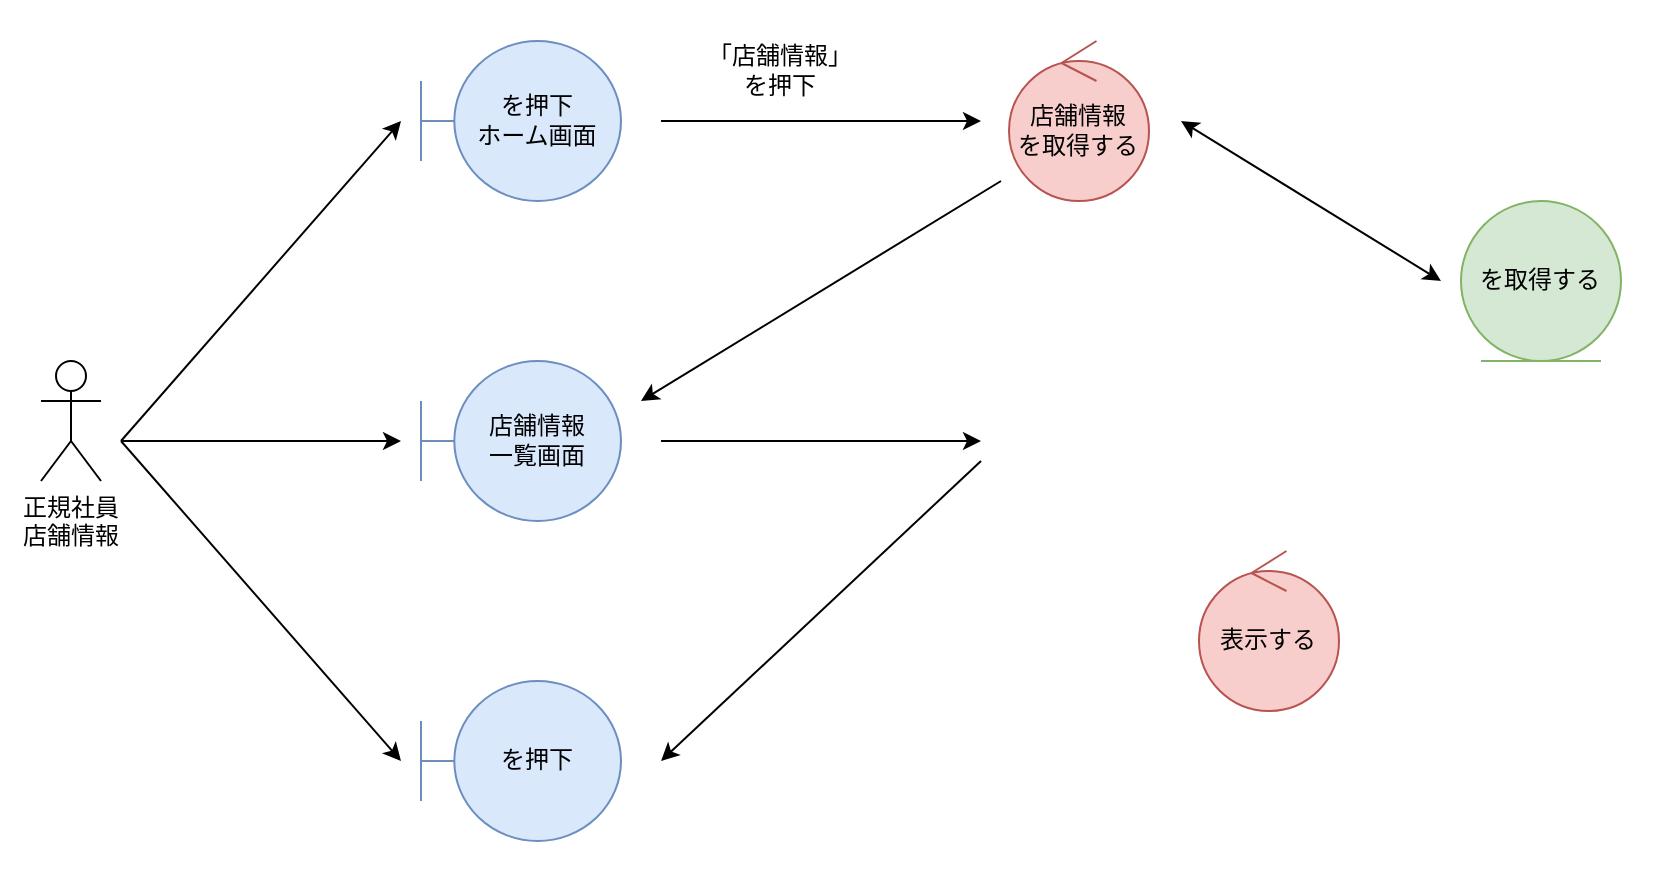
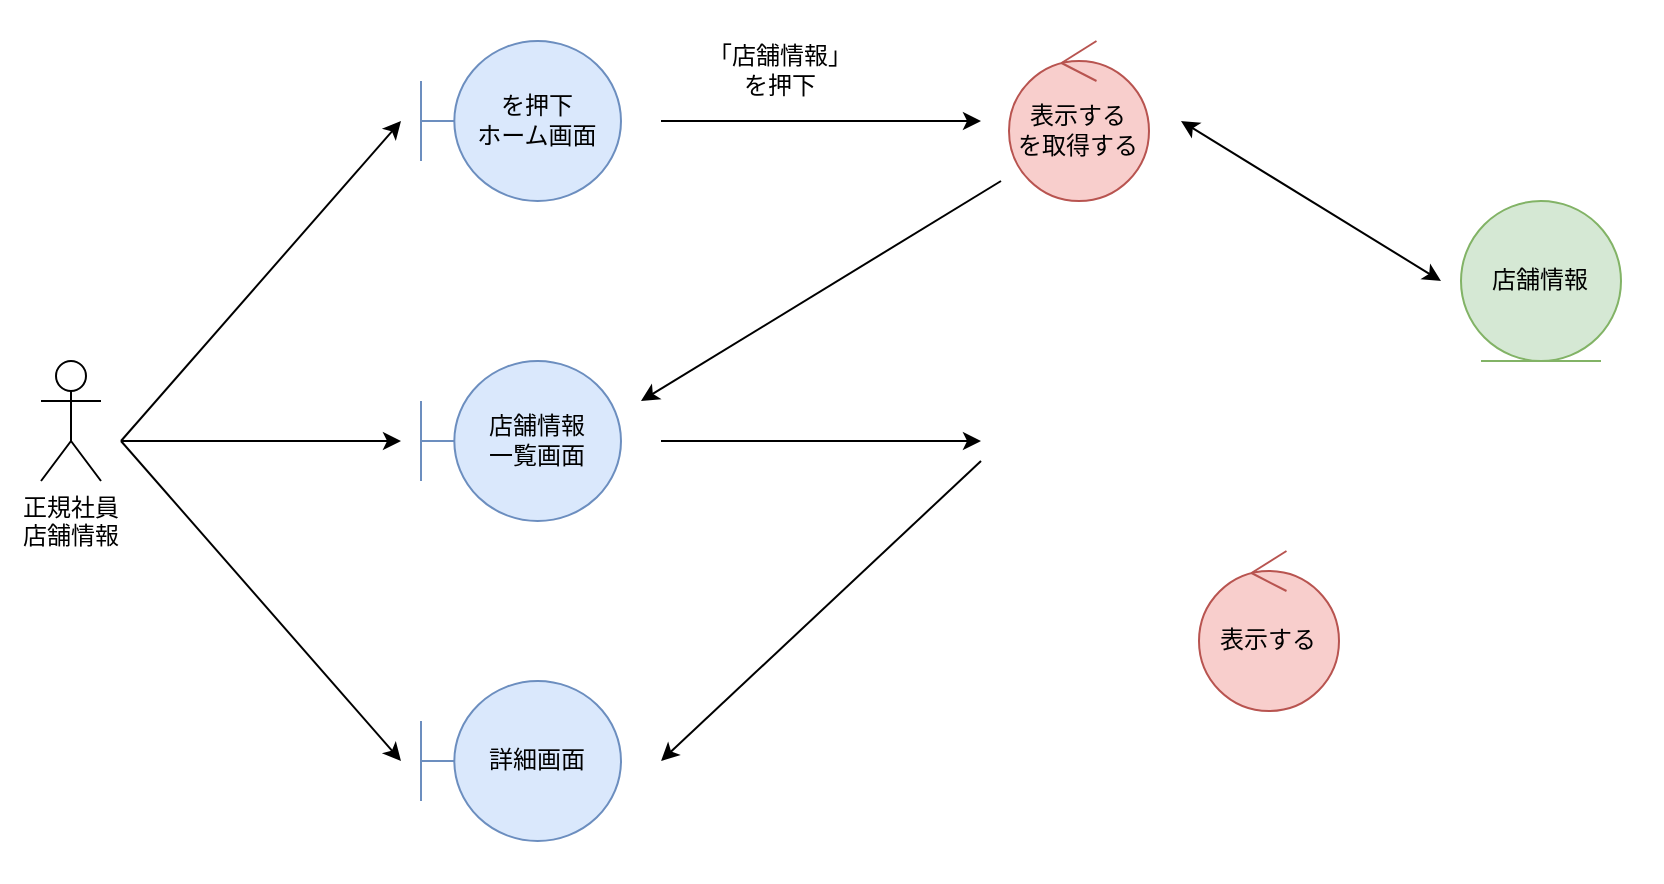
node "店舗情報 を取得する": label "店舗情報 を取得する" -> "表示する を取得する"
node "を取得する": label "を取得する" -> "店舗情報"
node "を押下": label "を押下" -> "詳細画面"
